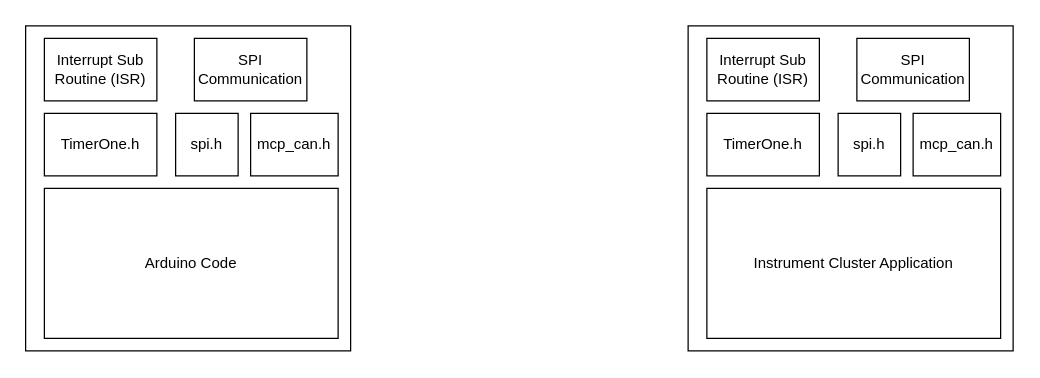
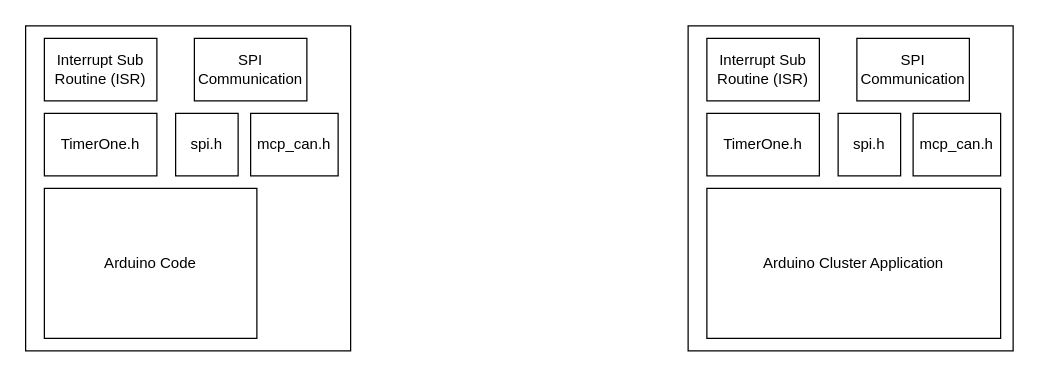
node "Arduino Code": size 294x150 -> 213x150
node "Instrument Cluster Application": label "Instrument Cluster Application" -> "Arduino Cluster Application"
